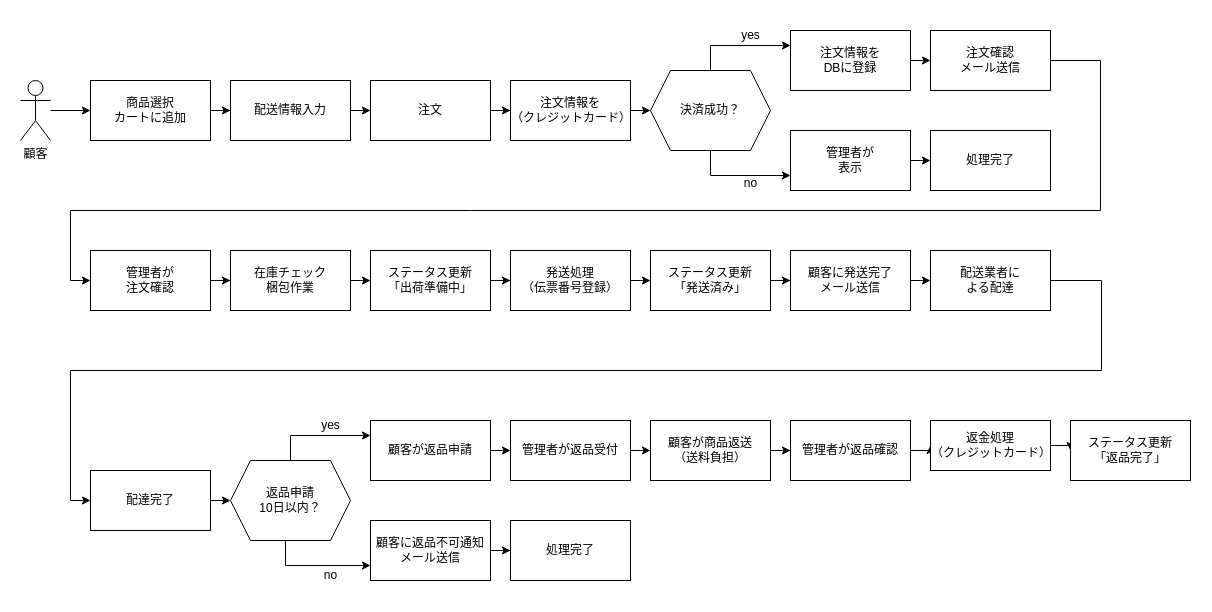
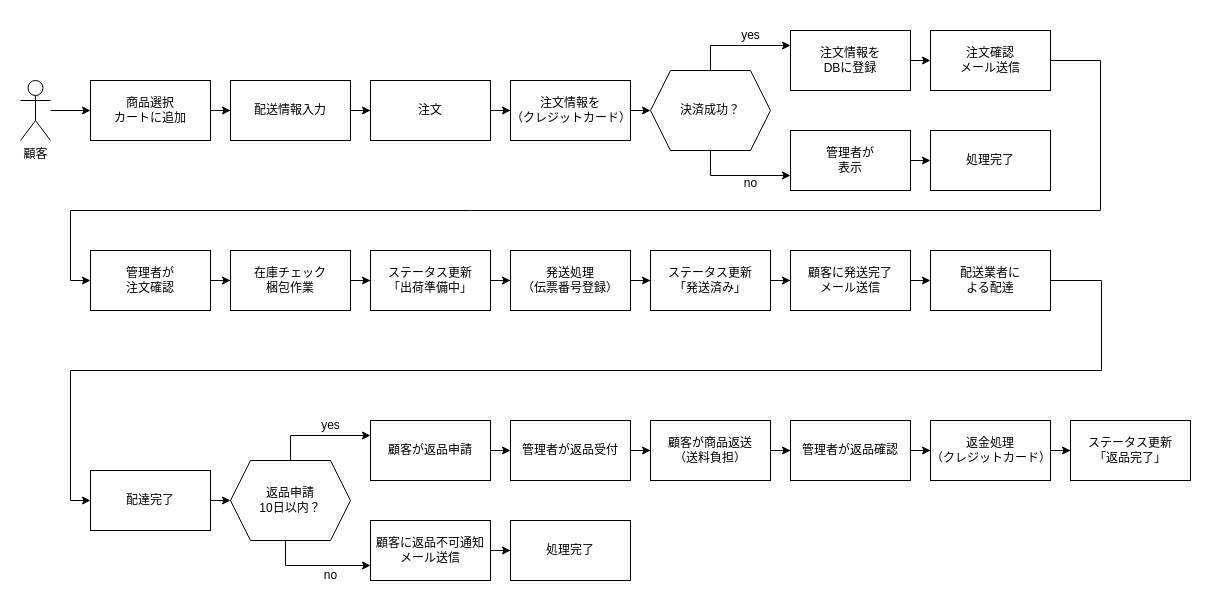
node "返金処理 （クレジットカード）": size 120x50 -> 120x60
